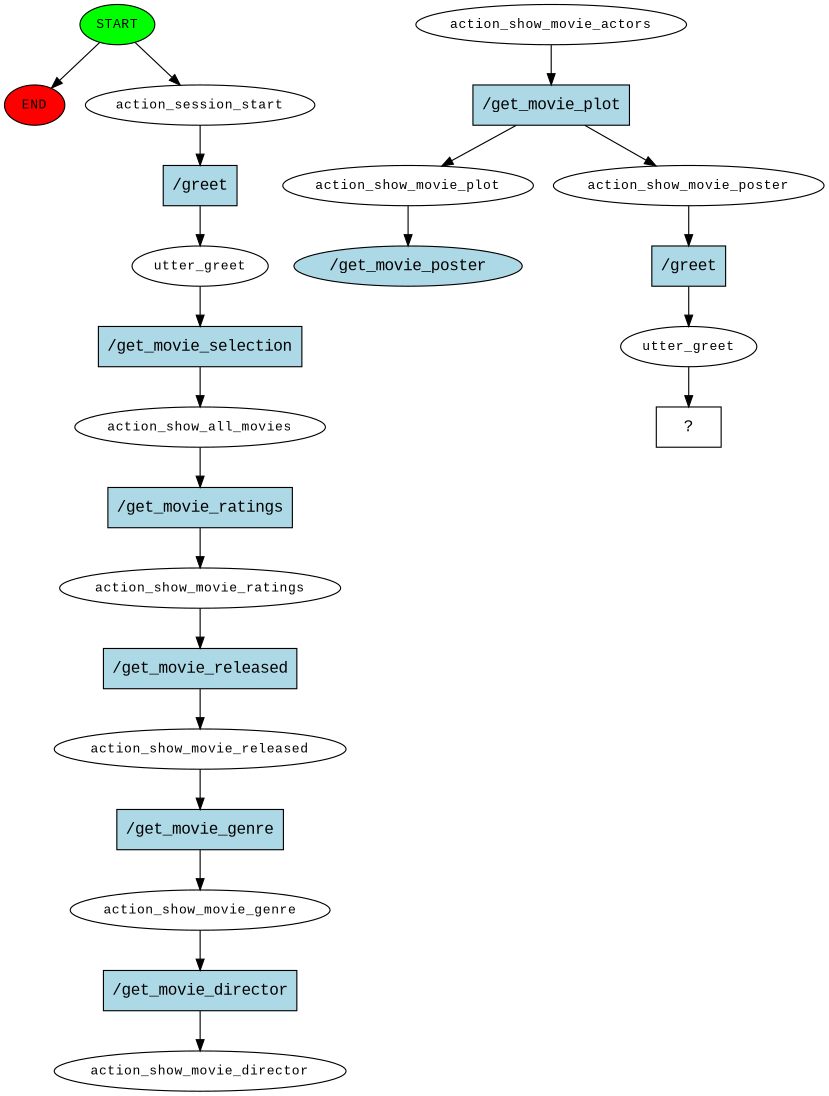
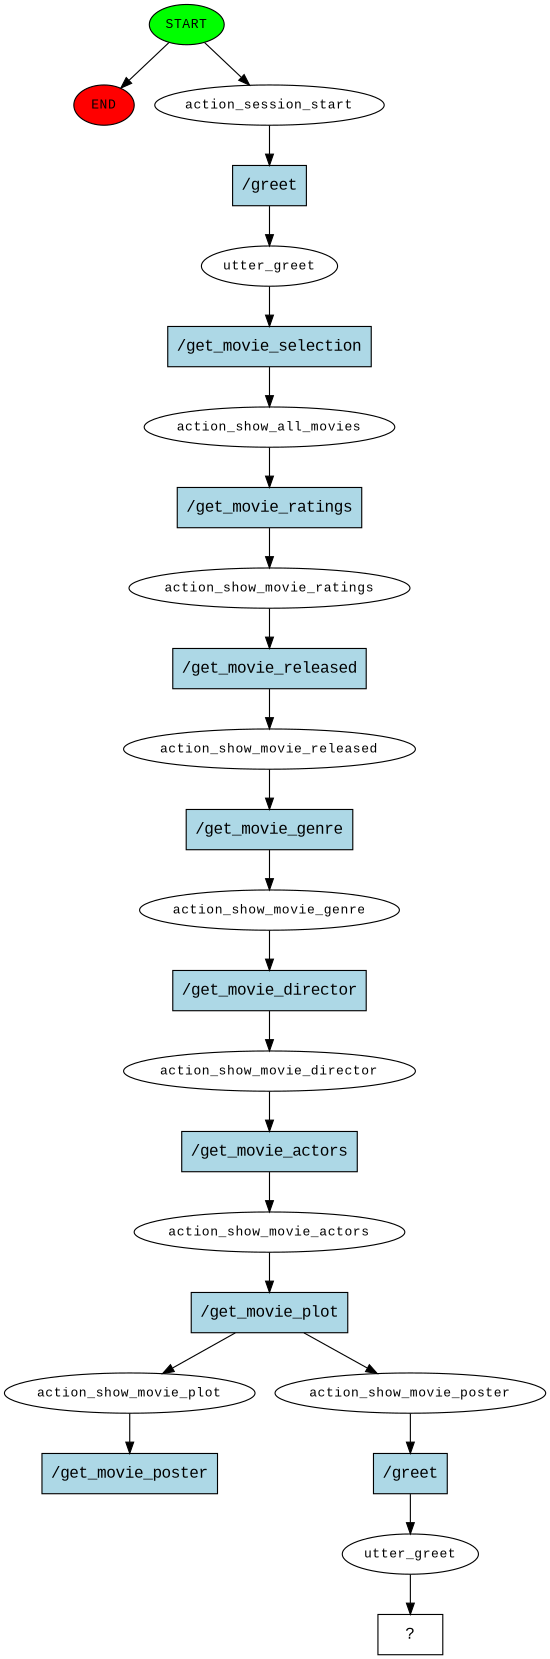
node "/get_movie_poster": shape ellipse -> box
node "/get_movie_actors": added
